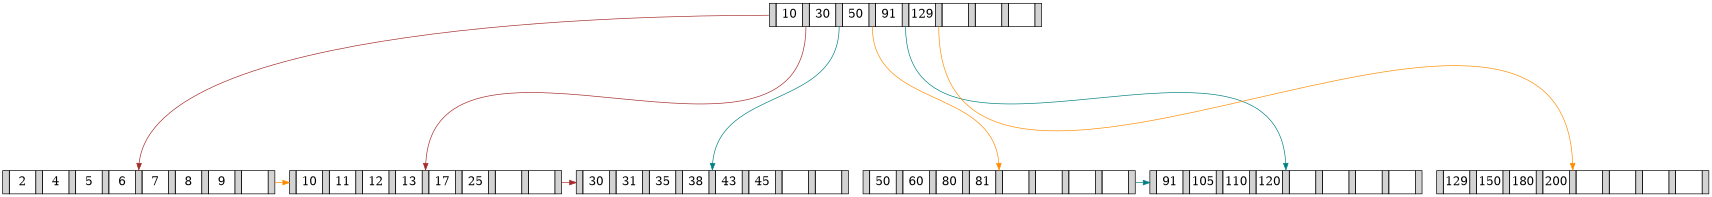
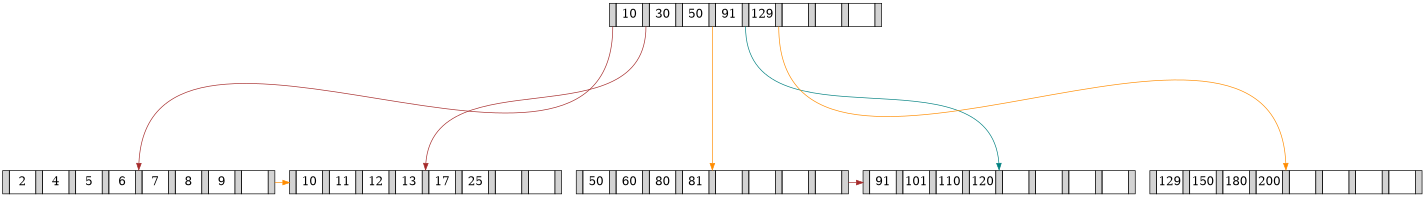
node "30": removed
node "91": text "105" -> "101"
edge "50" -> "91": color teal -> brown
